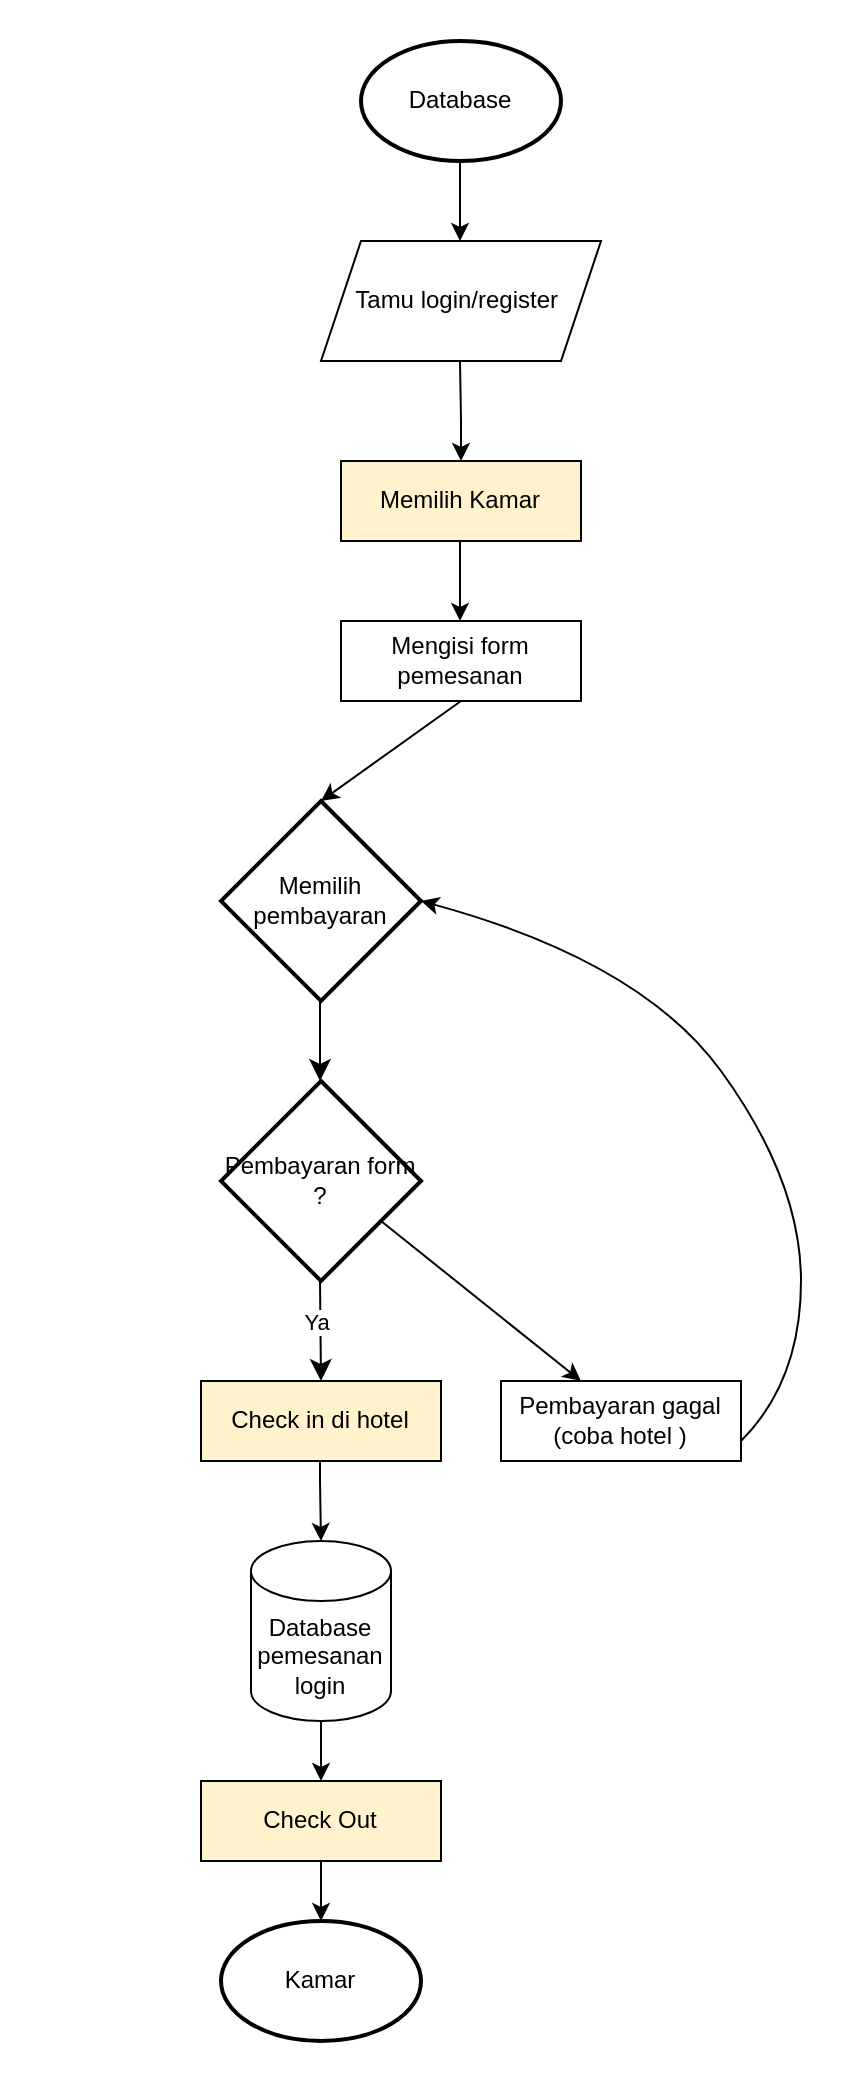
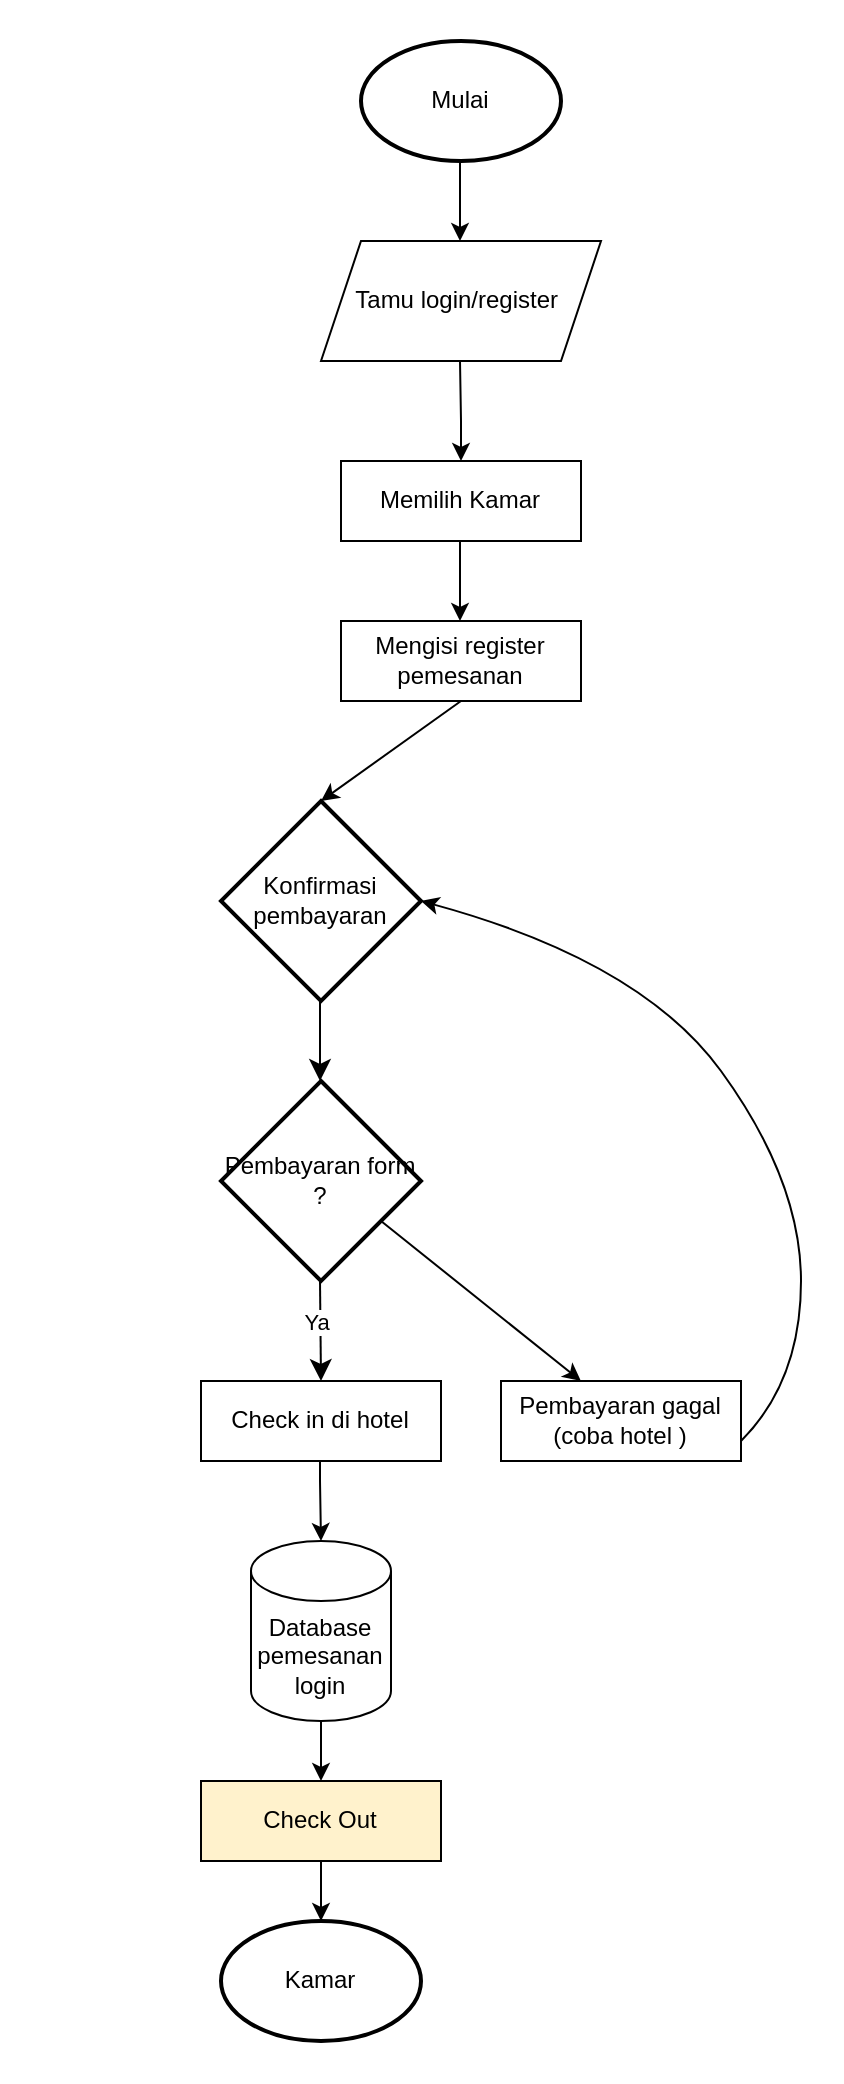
node "Database": label "Database" -> "Mulai"
node "Memilih Kamar": fillcolor #fff2cc -> #ffffff
node "Mengisi form pemesanan": label "Mengisi form pemesanan" -> "Mengisi register pemesanan"
node "Memilih pembayaran": label "Memilih pembayaran" -> "Konfirmasi pembayaran"
node "Check in di hotel": fillcolor #fff2cc -> #ffffff
